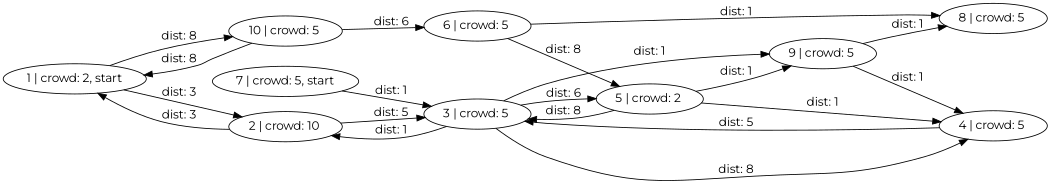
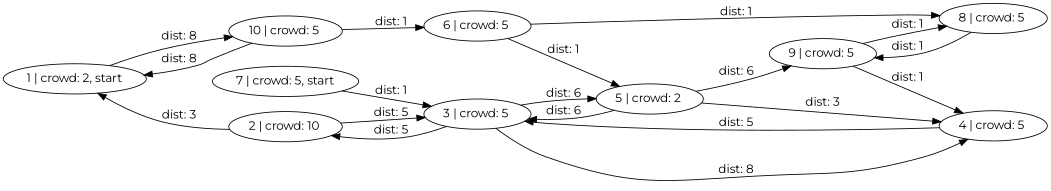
edge "10 | crowd: 5" -> "6 | crowd: 5": label "dist: 6" -> "dist: 1"
edge "6 | crowd: 5" -> "5 | crowd: 2": label "dist: 8" -> "dist: 1"
edge "3 | crowd: 5" -> "9 | crowd: 5": now "8 | crowd: 5" -> "9 | crowd: 5"
edge "5 | crowd: 2" -> "9 | crowd: 5": label "dist: 1" -> "dist: 6"
edge "1 | crowd: 2, start" -> "2 | crowd: 10": removed, label "dist: 3"
edge "5 | crowd: 2" -> "4 | crowd: 5": label "dist: 1" -> "dist: 3"
edge "5 | crowd: 2" -> "3 | crowd: 5": label "dist: 8" -> "dist: 6"
edge "3 | crowd: 5" -> "2 | crowd: 10": label "dist: 1" -> "dist: 5"
